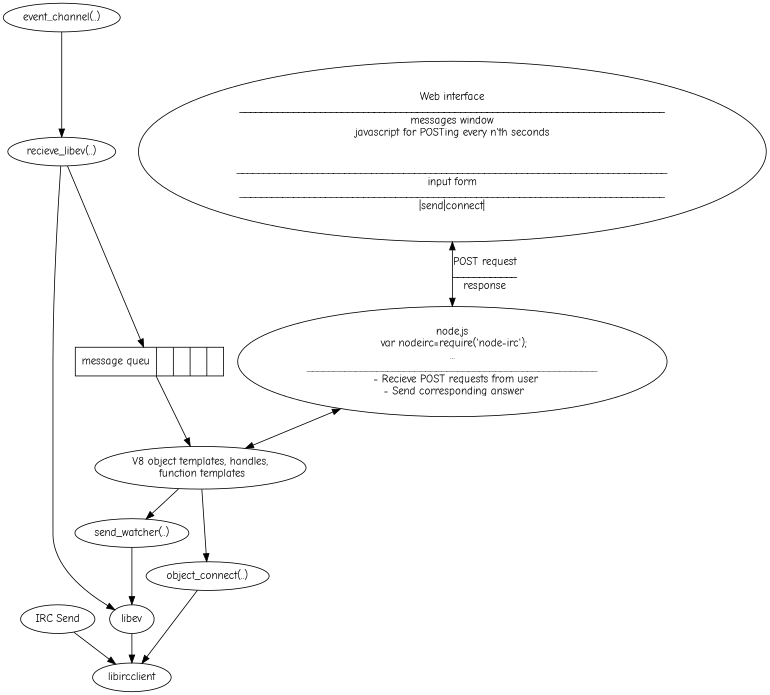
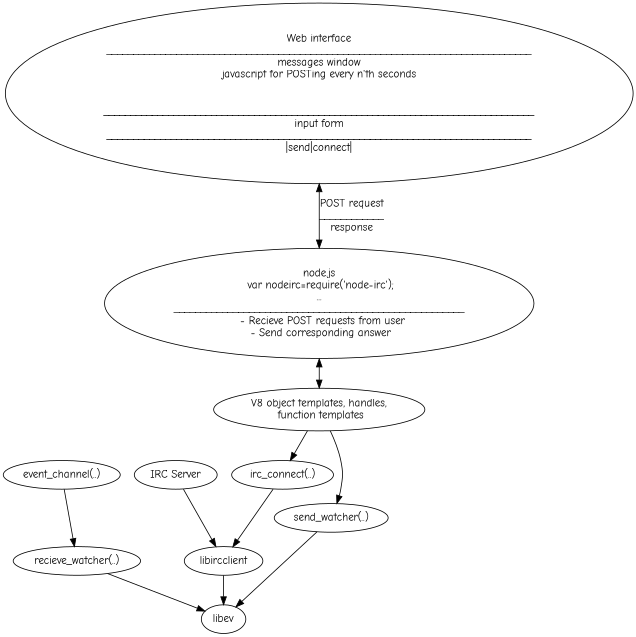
node "recieve_libev(..)": label "recieve_libev(..)" -> "recieve_watcher(..)"
node "message queu": removed
node "object_connect(..)": label "object_connect(..)" -> "irc_connect(..)"
node "IRC Send": label "IRC Send" -> "IRC Server"
edge "libev" -> "libircclient": reversed
